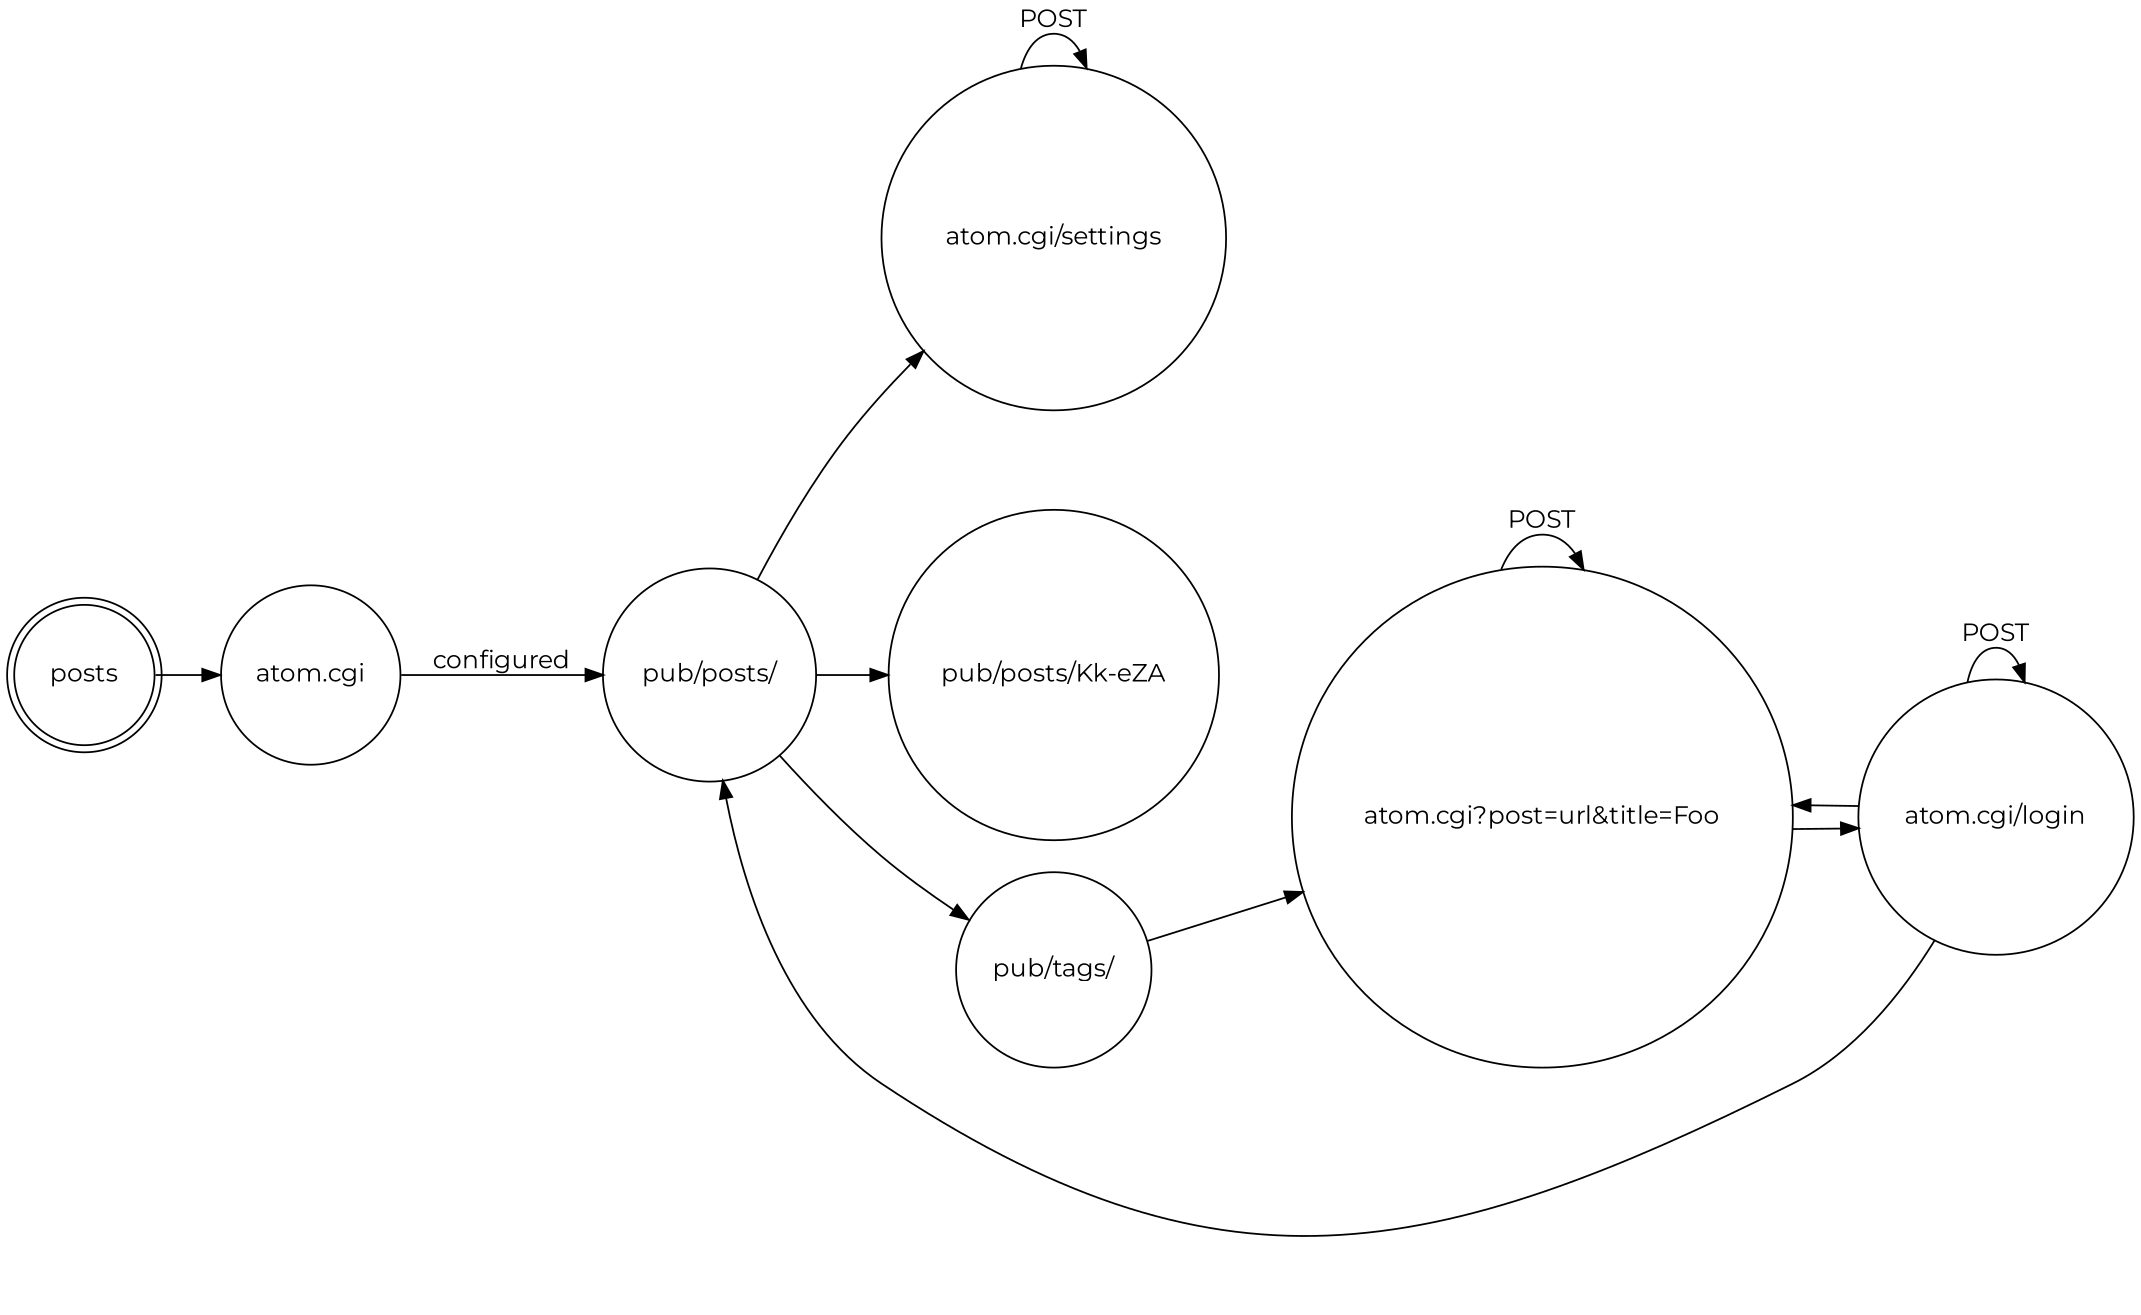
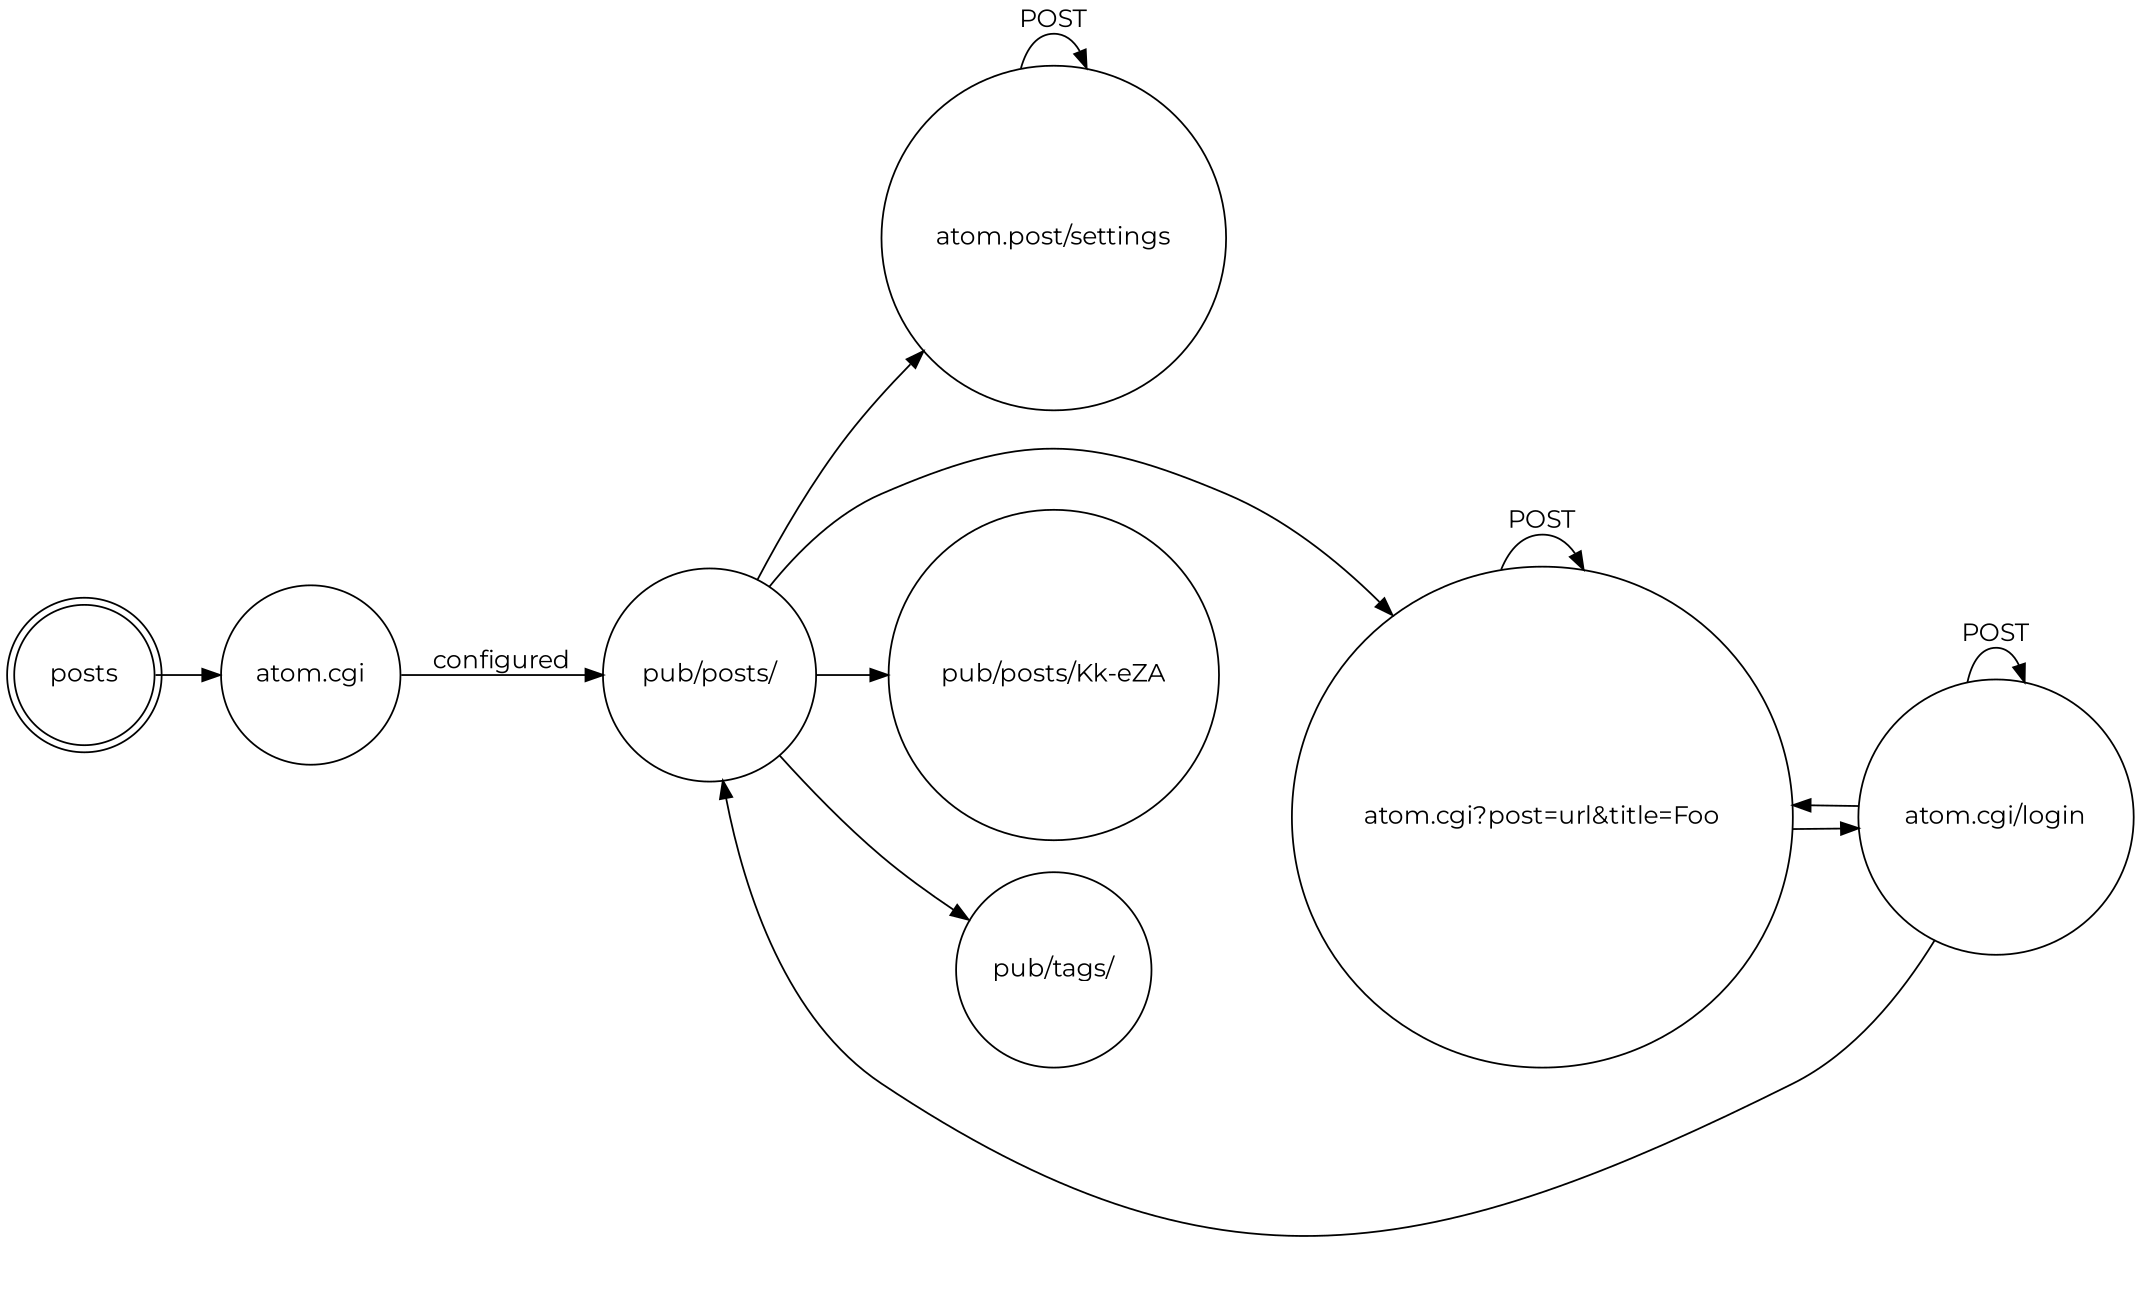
node "atom.cgi/settings": label "atom.cgi/settings" -> "atom.post/settings"
edge "pub/tags/" -> "atom.cgi?post=url&title=Foo": now "pub/posts/" -> "atom.cgi?post=url&title=Foo"
